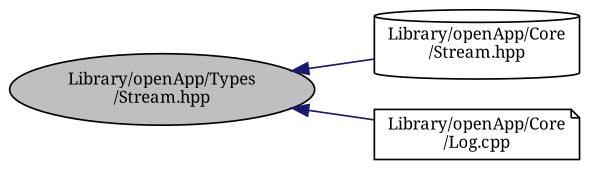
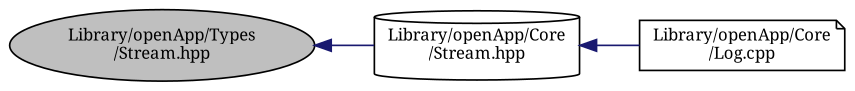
edge "Library/openApp/Core /Log.cpp" -> "Library/openApp/Types /Stream.hpp": now "Library/openApp/Core /Log.cpp" -> "Library/openApp/Core /Stream.hpp"
